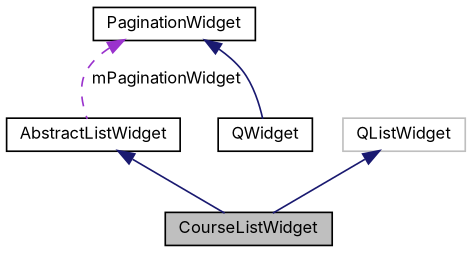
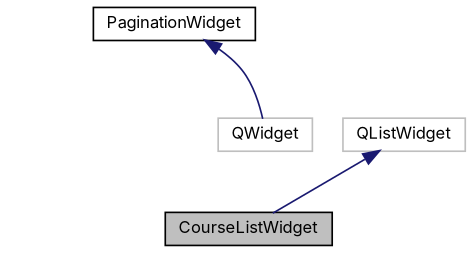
node "AbstractListWidget": removed
node "QWidget": color black -> grey75
